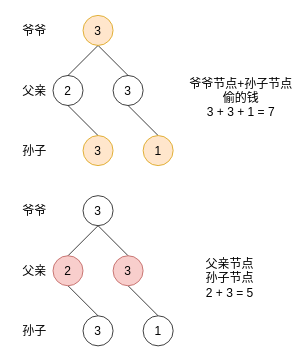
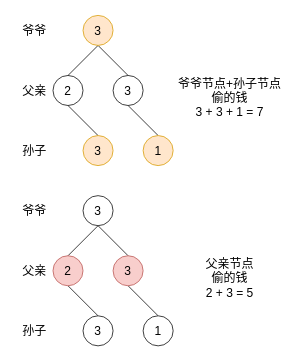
node "爷爷节点+孙子节点 偷的钱 3 + 3 + 1 = 7": moved (240, 98) -> (229, 98)
node "父亲节点 孙子节点 2 + 3 = 5": label "父亲节点 孙子节点 2 + 3 = 5" -> "父亲节点 偷的钱 2 + 3 = 5"
